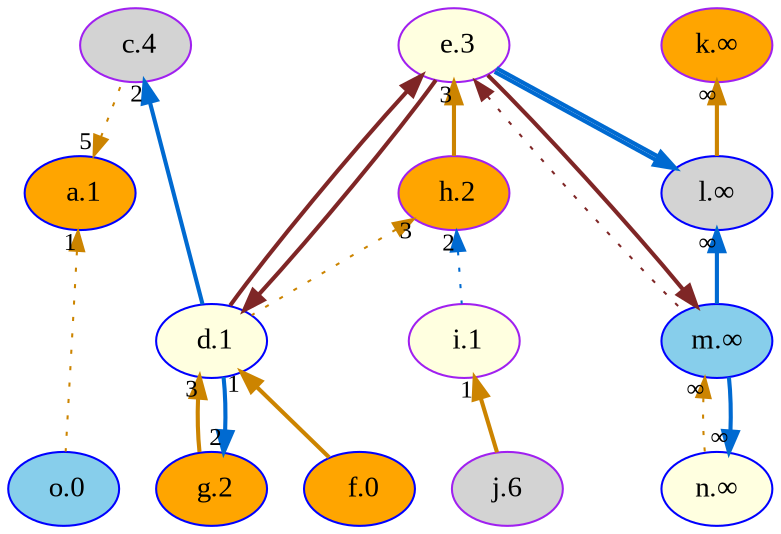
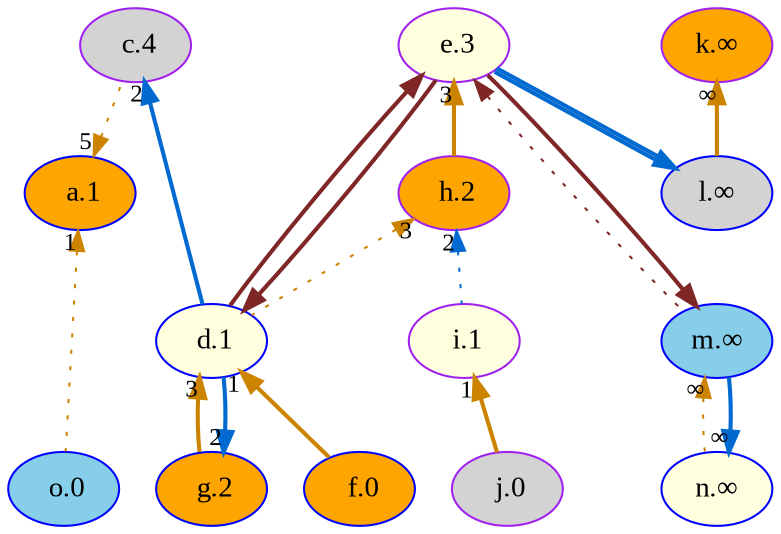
edge "m.∞" -> "l.∞": removed
node "j.6": label "j.6" -> "j.0"
